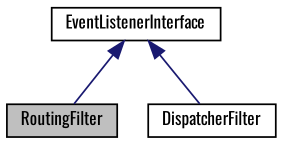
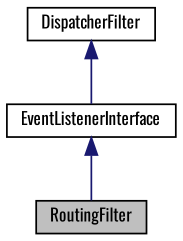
edge "DispatcherFilter" -> "EventListenerInterface": reversed
